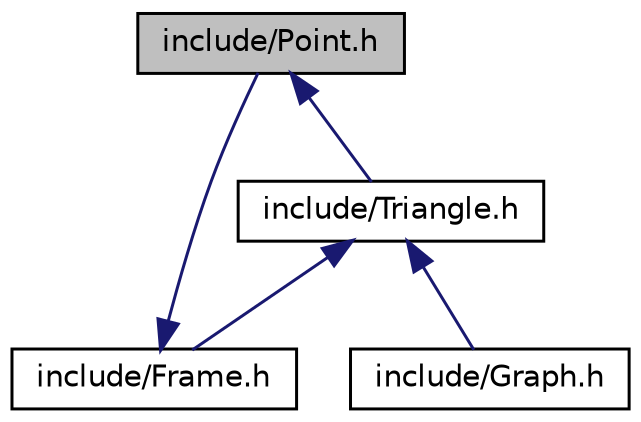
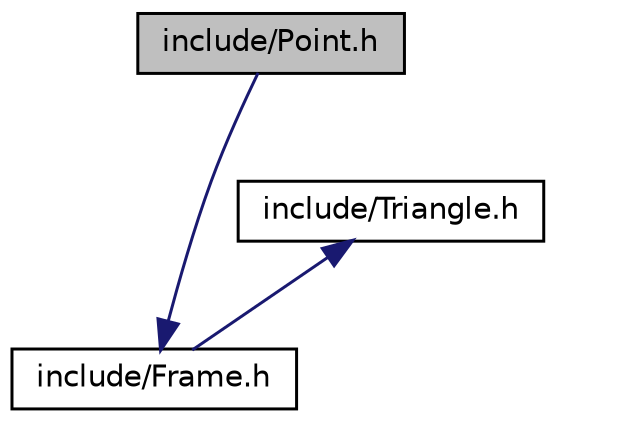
edge "include/Triangle.h" -> "include/Point.h": removed
node "include/Graph.h": removed
